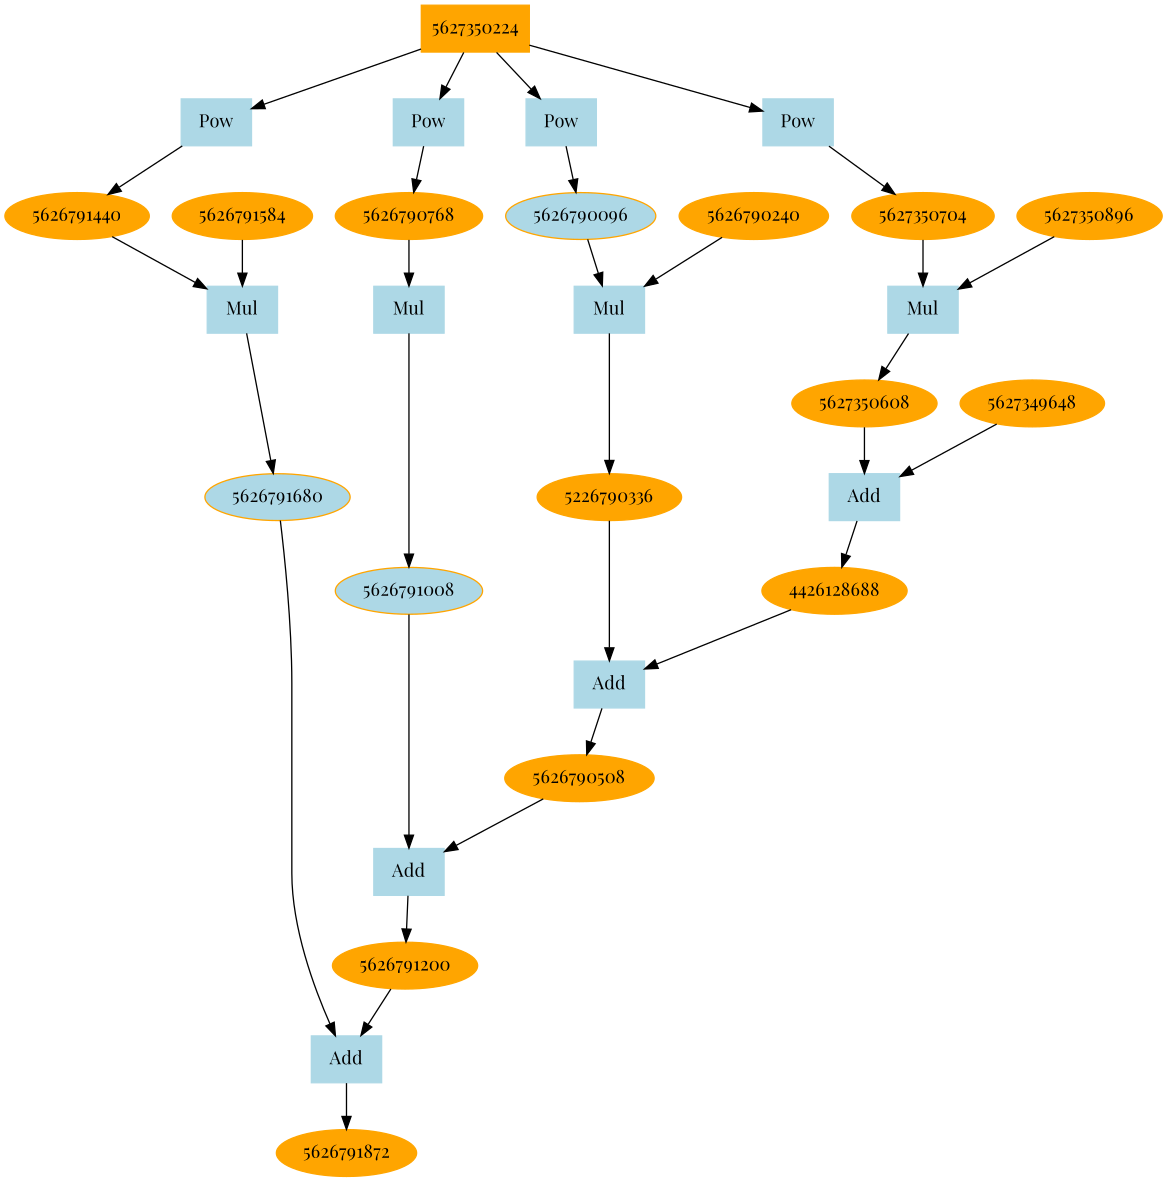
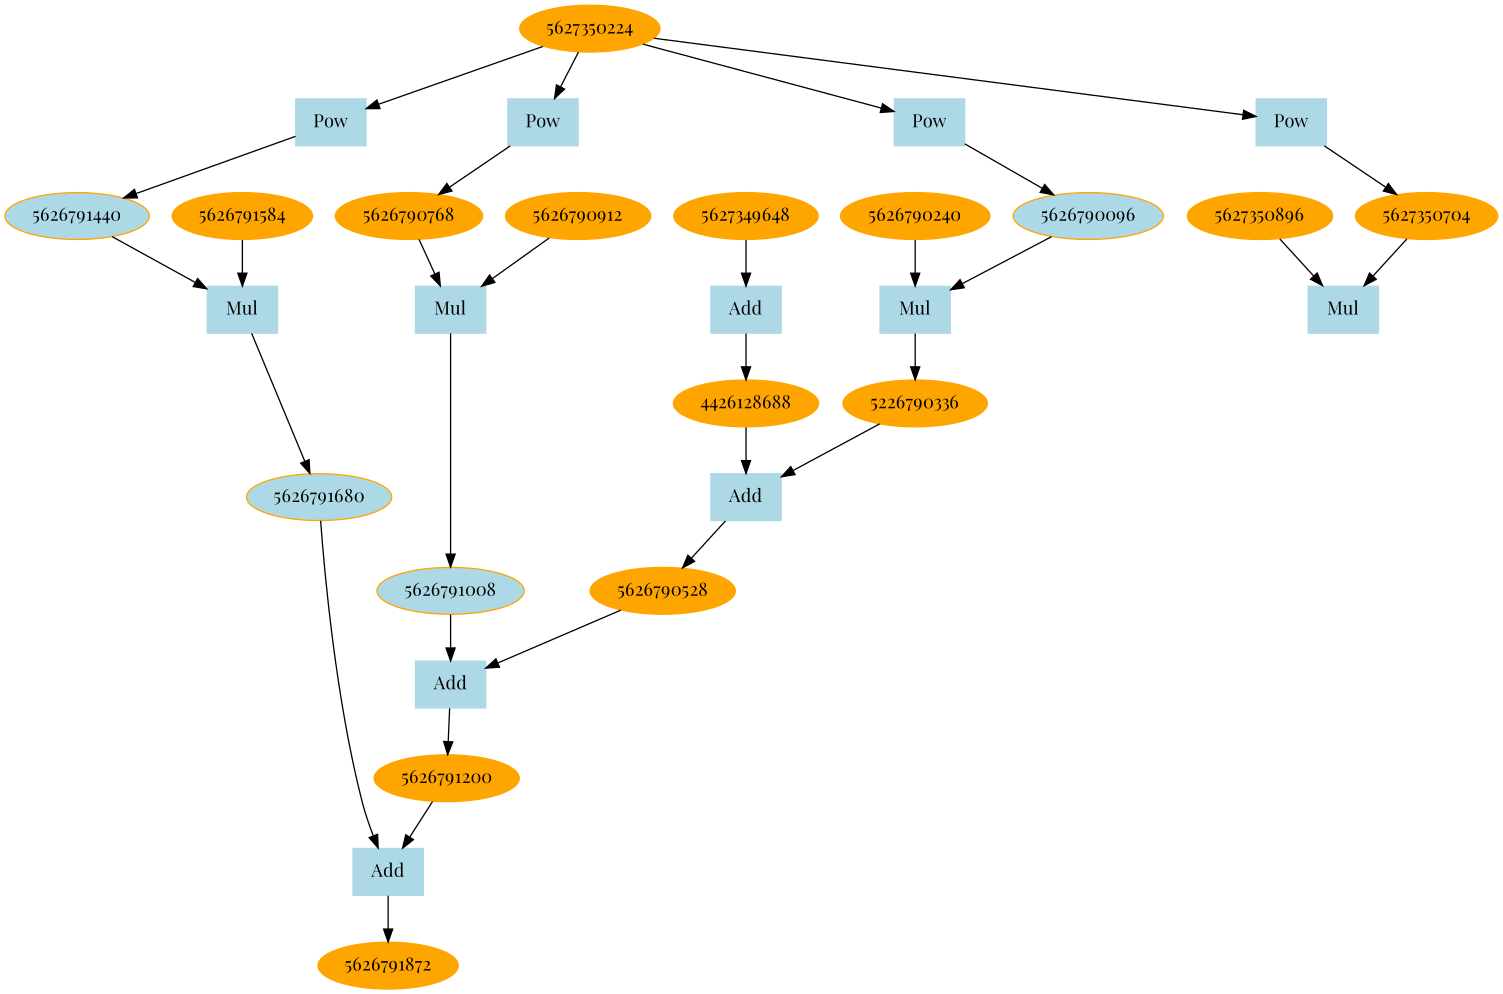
node "5627350224": shape box -> ellipse
node "5626791440": fillcolor orange -> lightblue
node "5626790912": added
node "5627350608": removed
node "5626790508": label "5626790508" -> "5626790528"
